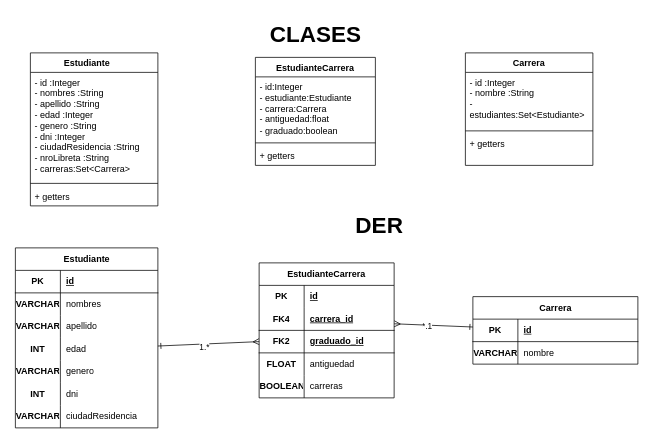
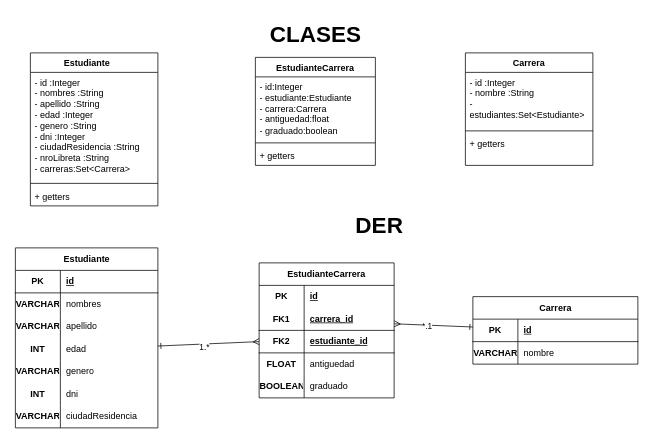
node "FK4": label "FK4" -> "FK1"
node "graduado_id": label "graduado_id" -> "estudiante_id"
node "carreras": label "carreras" -> "graduado"
